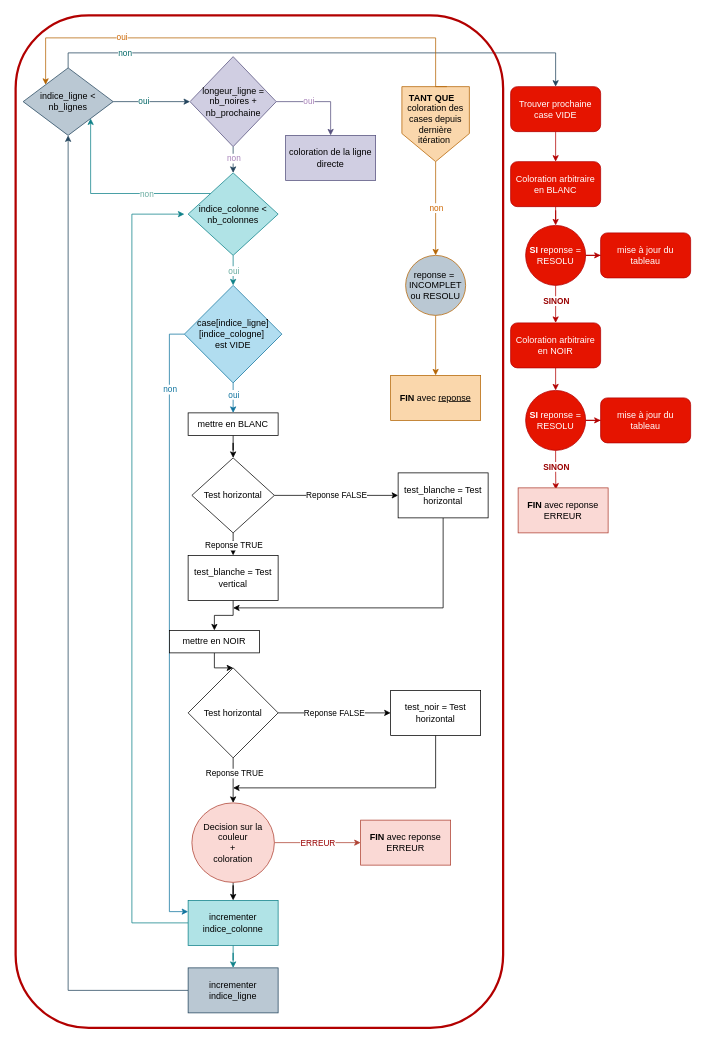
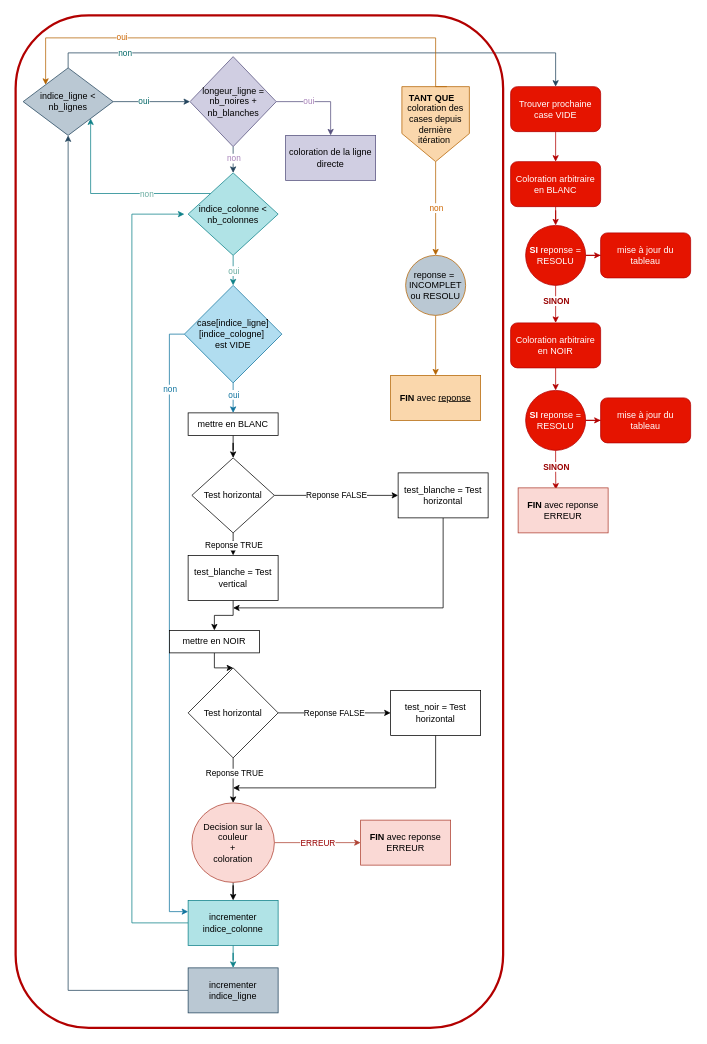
node "longeur_ligne = nb_noires + nb_prochaine": label "longeur_ligne = nb_noires + nb_prochaine" -> "longeur_ligne = nb_noires + nb_blanches"
